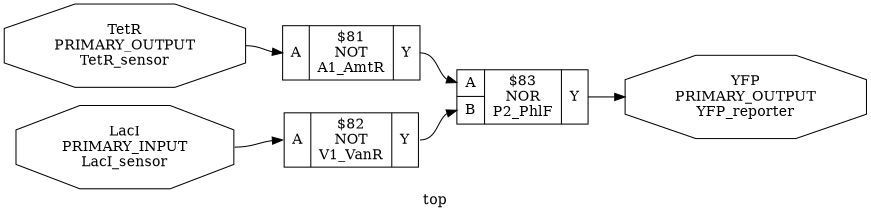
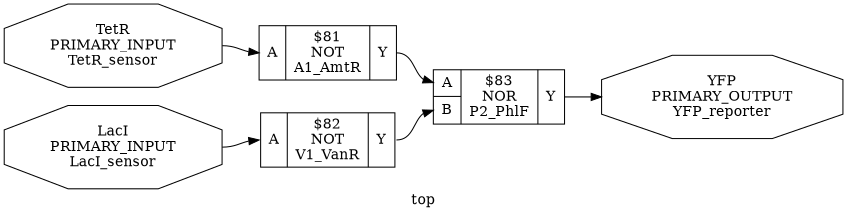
node "TetR PRIMARY_OUTPUT TetR_sensor": label "TetR PRIMARY_OUTPUT TetR_sensor" -> "TetR PRIMARY_INPUT TetR_sensor"
